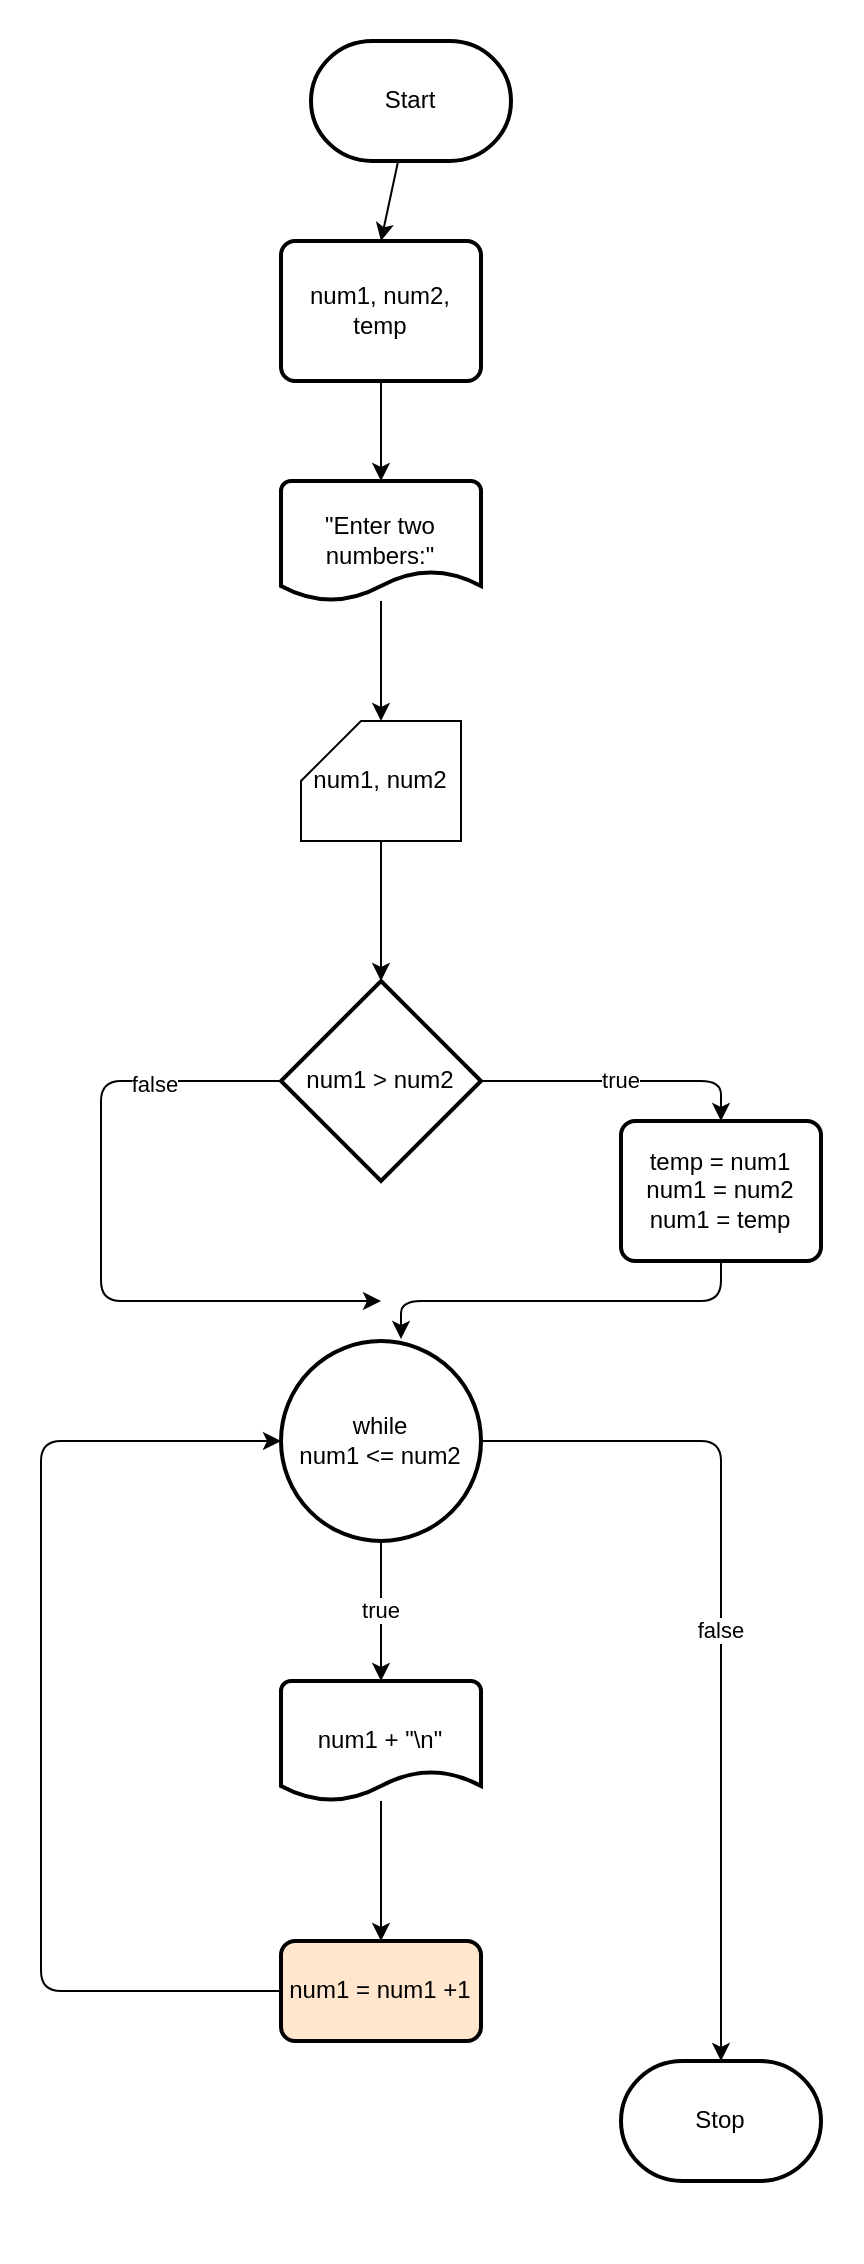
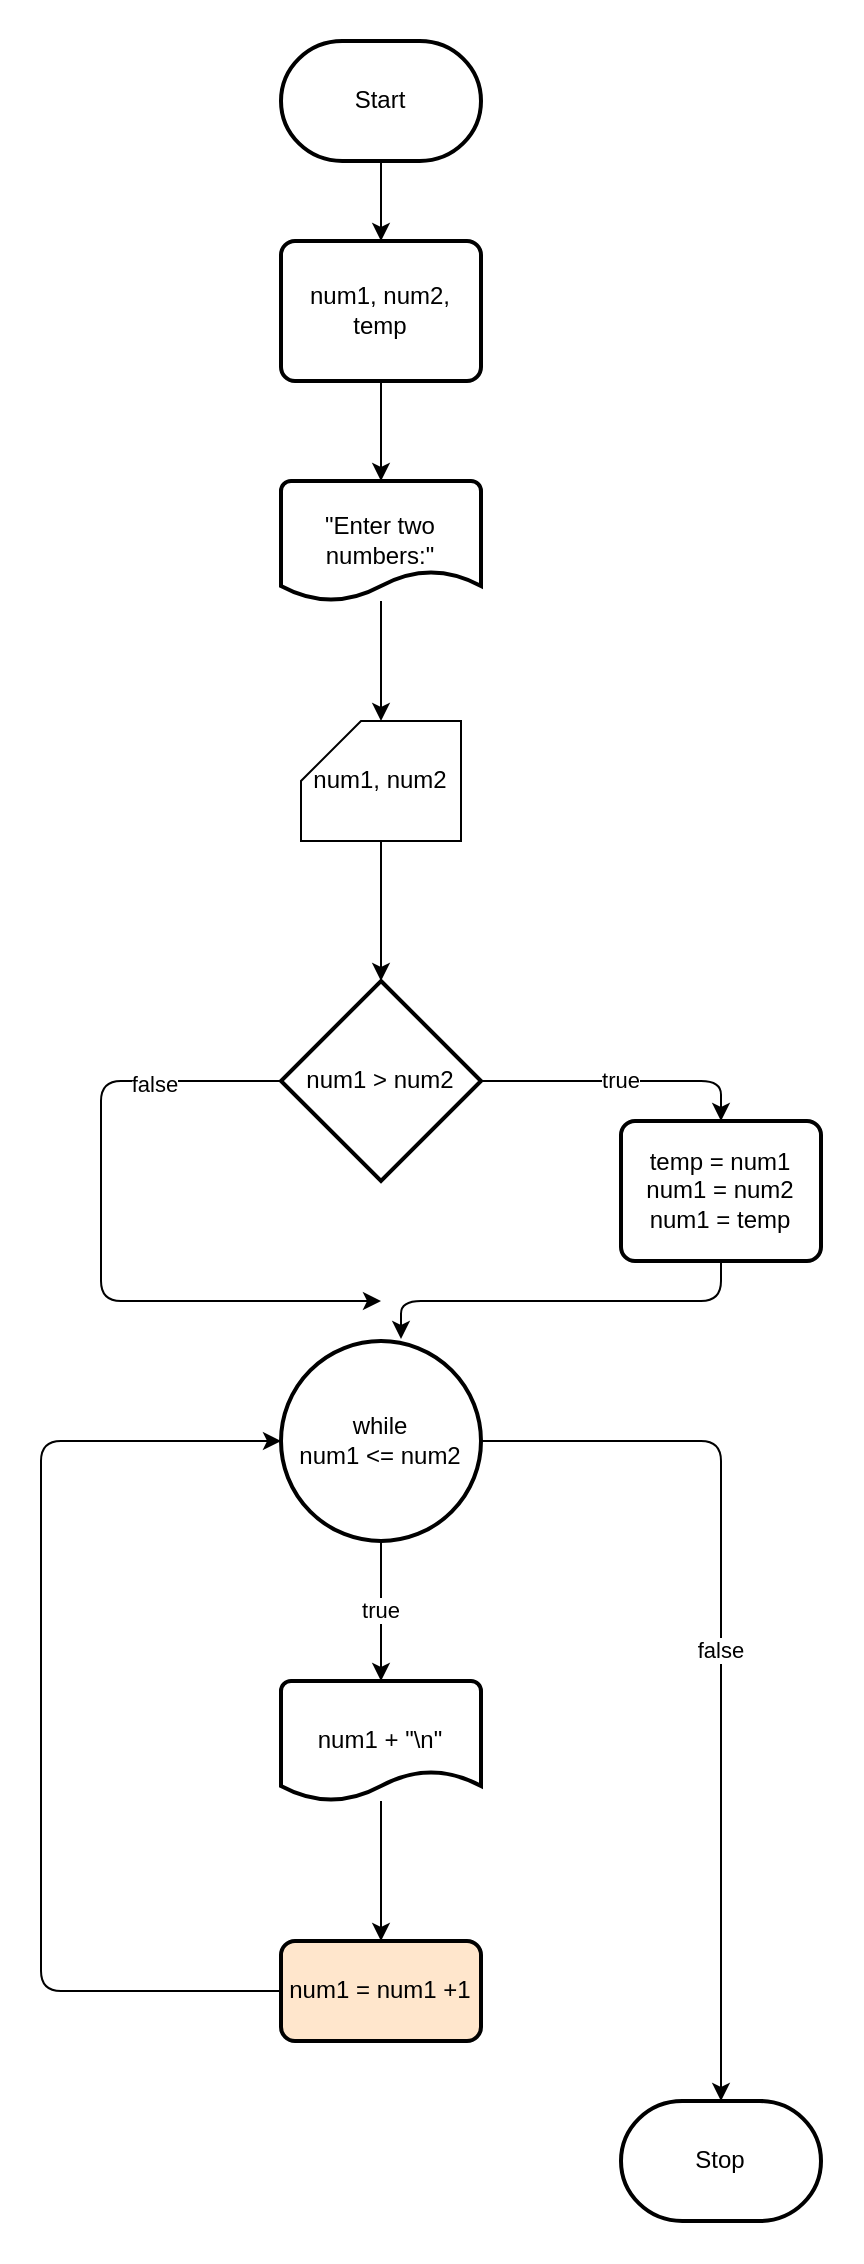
node "Start": moved (411, 101) -> (381, 101)
node "Stop": moved (721, 2121) -> (721, 2161)
